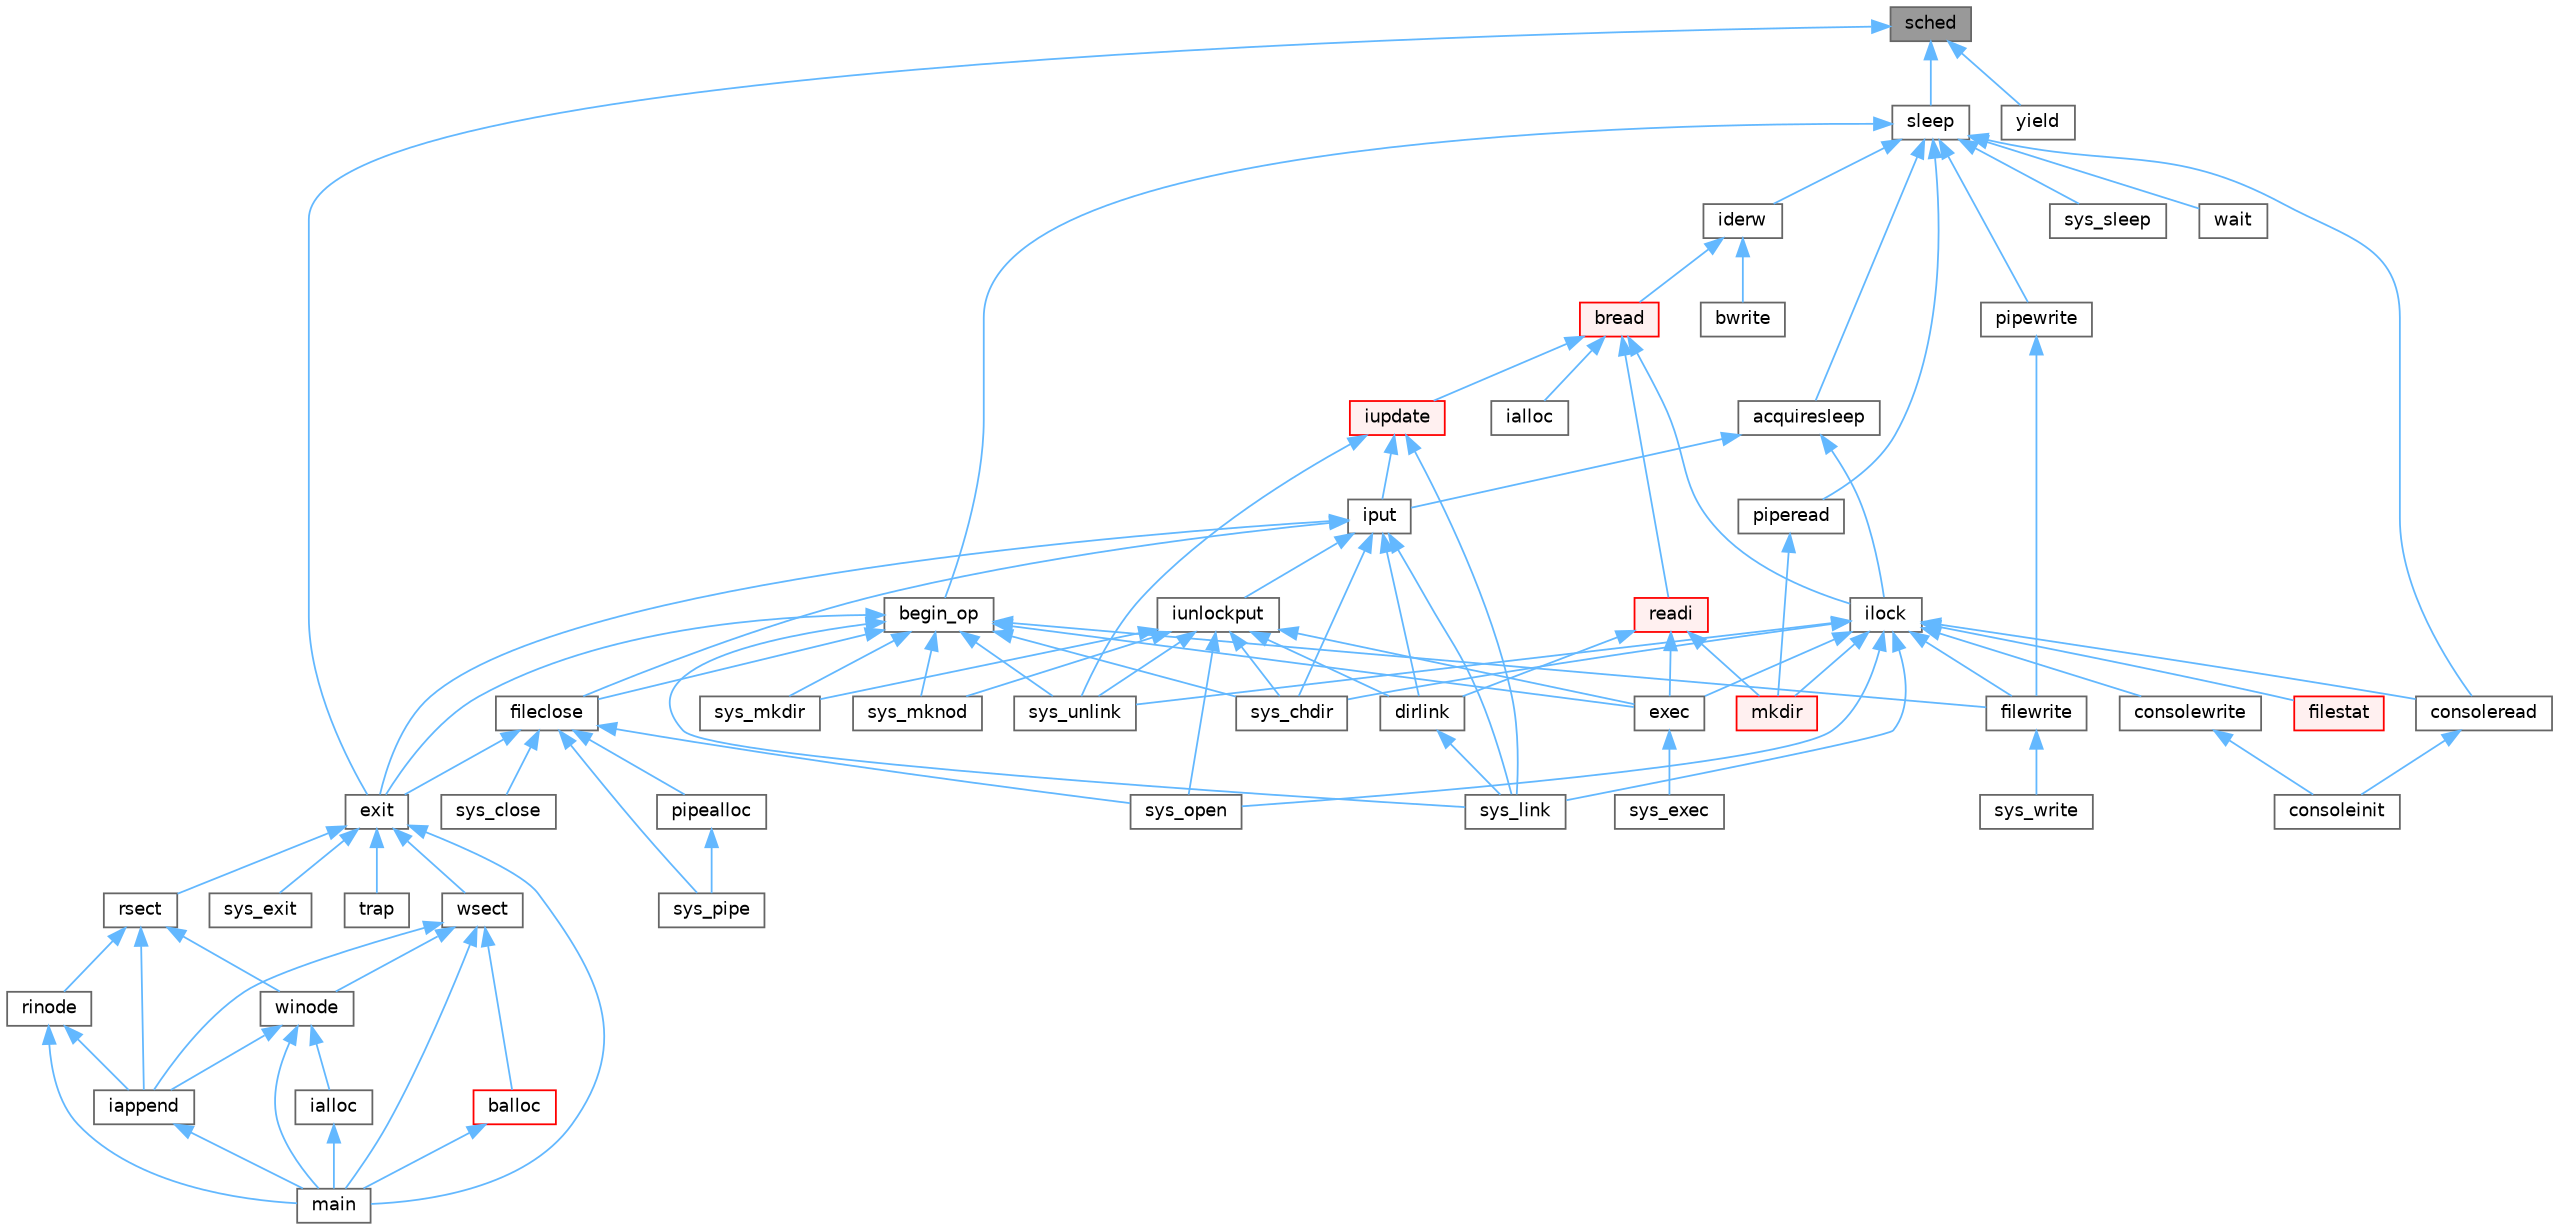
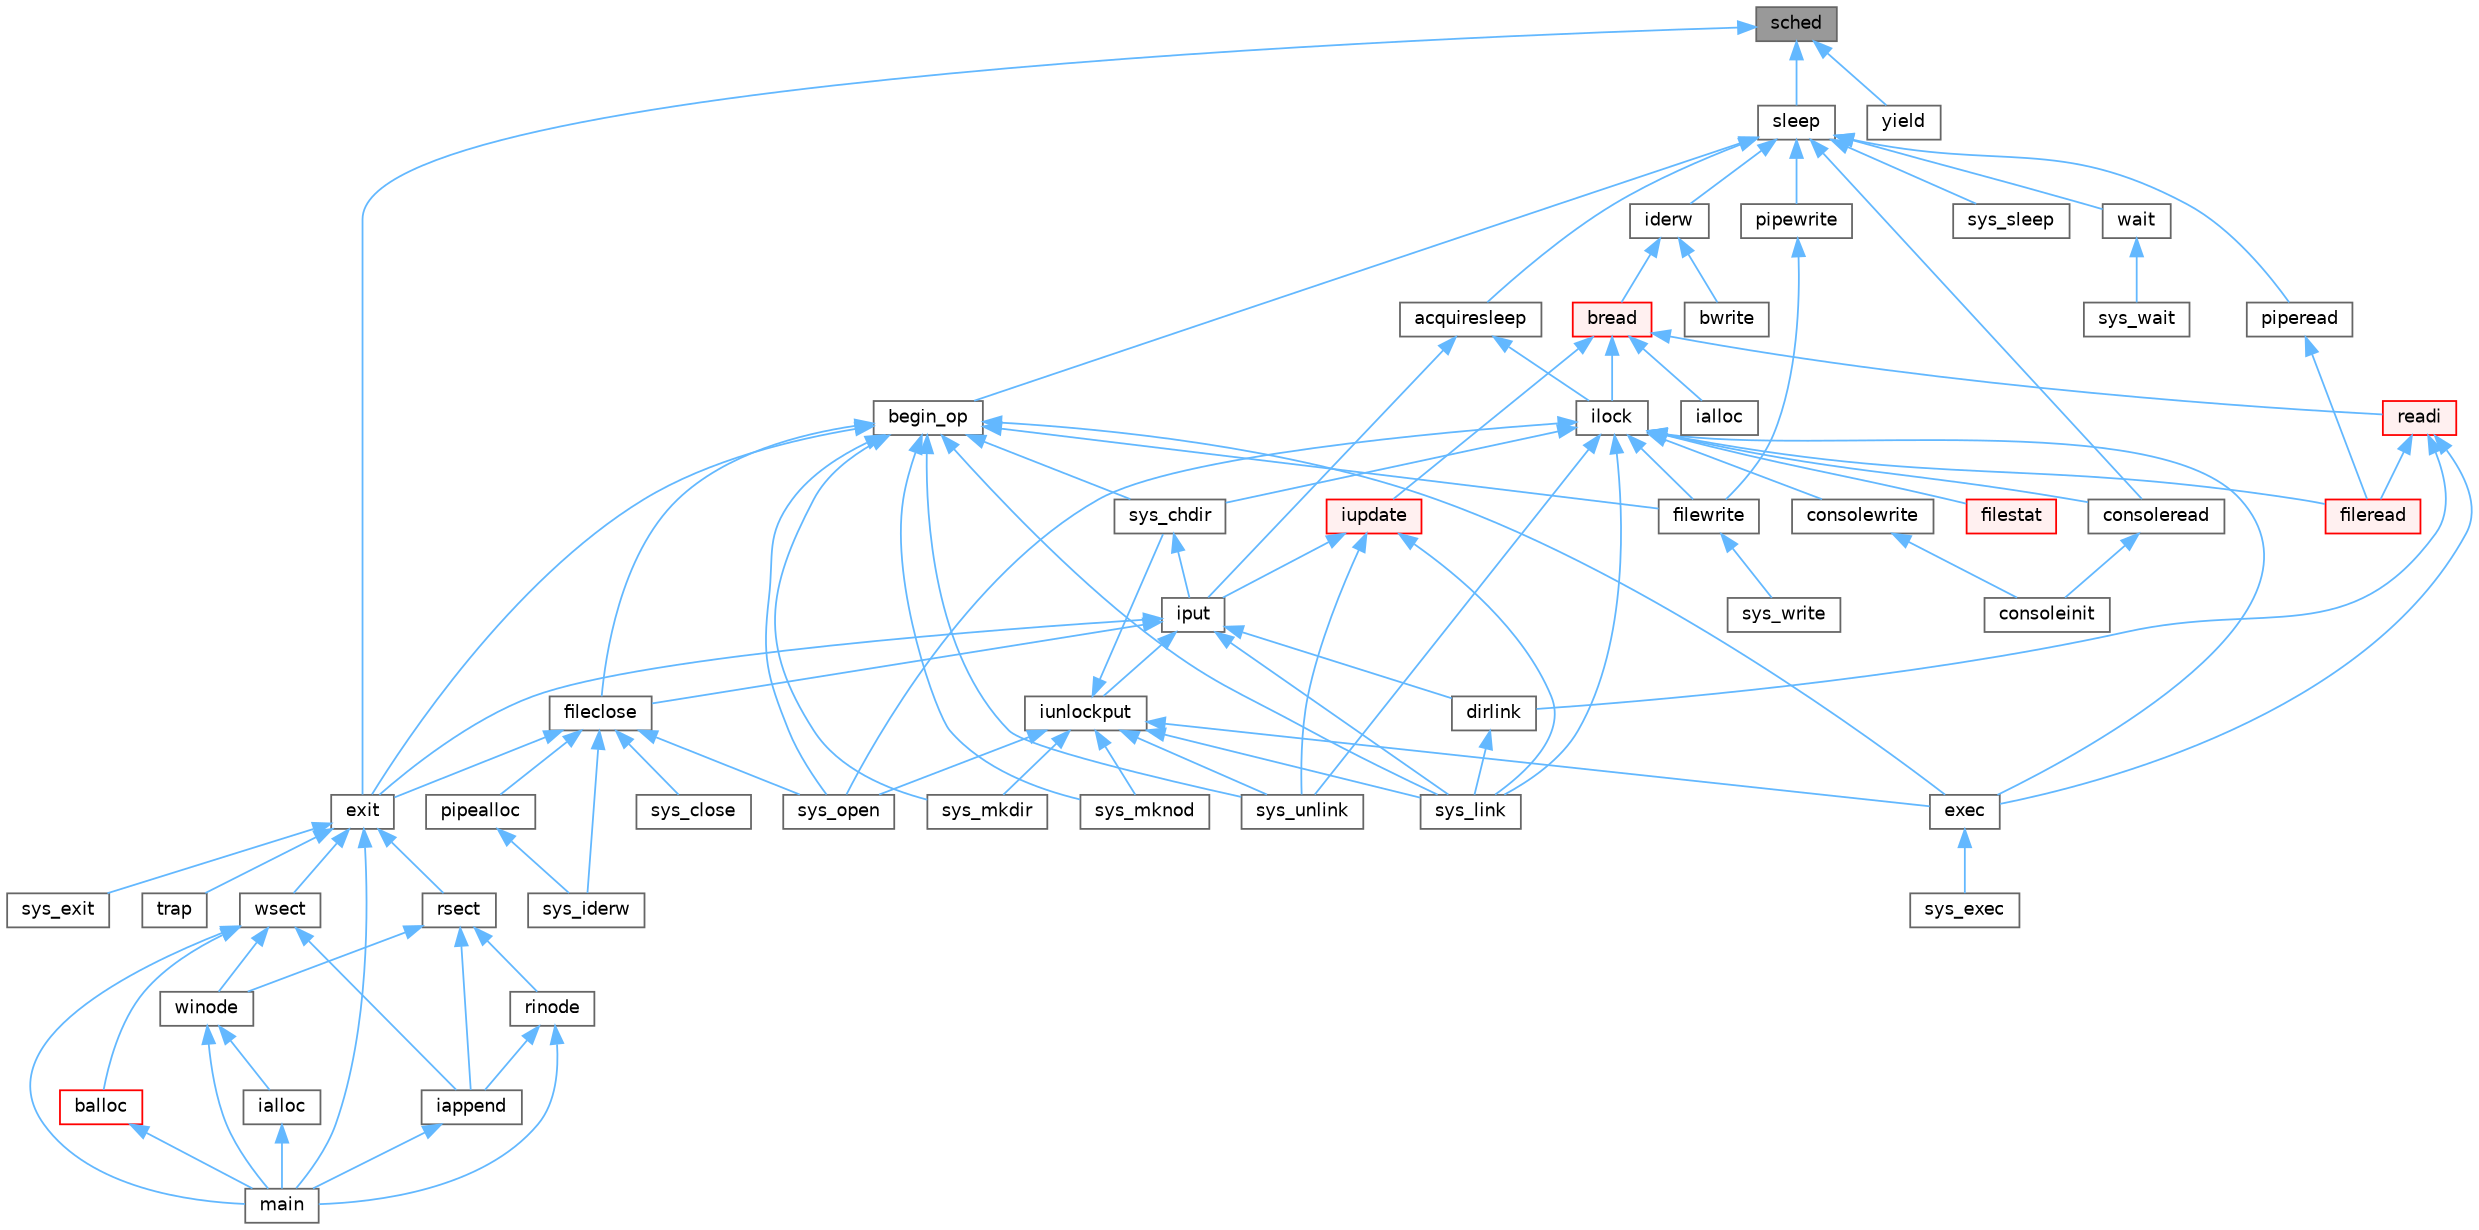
node "sys_wait": added
edge "sys_open" -> "begin_op": added
edge "sys_chdir" -> "iput": reversed
edge "dirlink" -> "iunlockput": now "sys_link" -> "iunlockput"
node "mkdir": label "mkdir" -> "fileread"
node "sys_pipe": label "sys_pipe" -> "sys_iderw"
edge "iappend" -> "winode": removed
